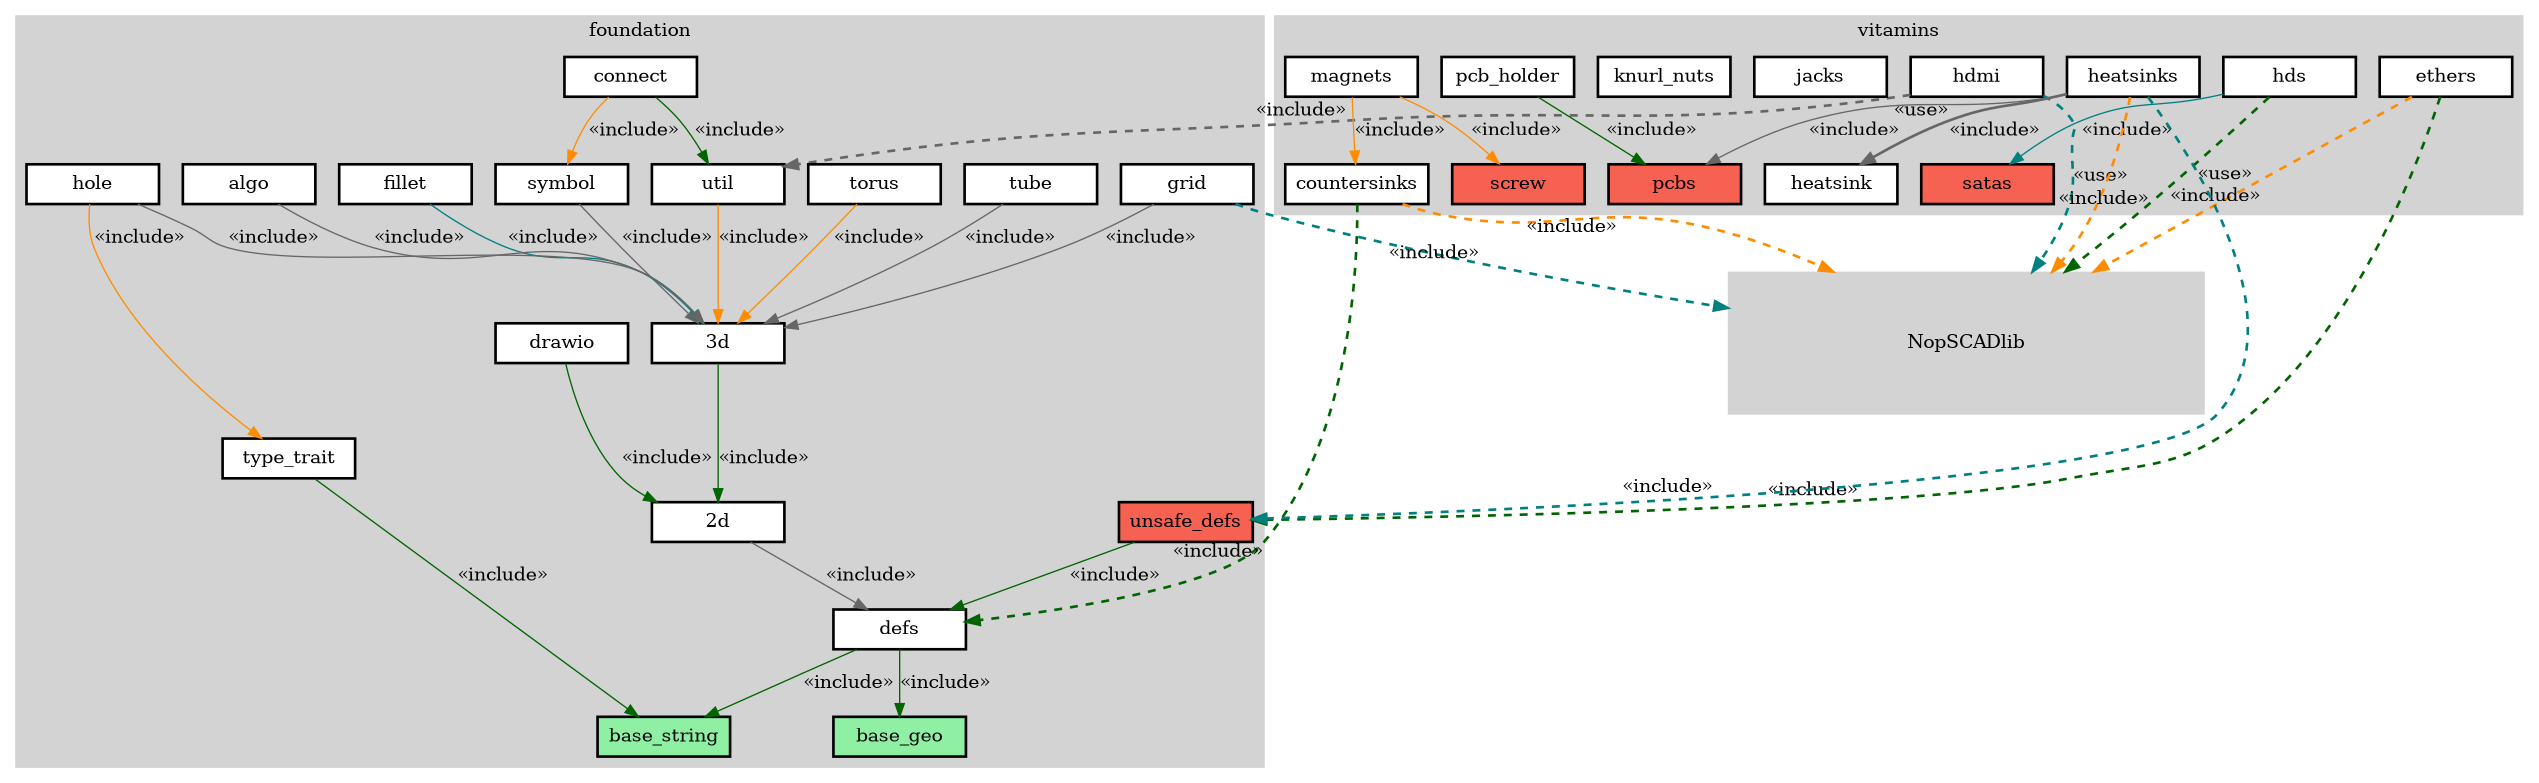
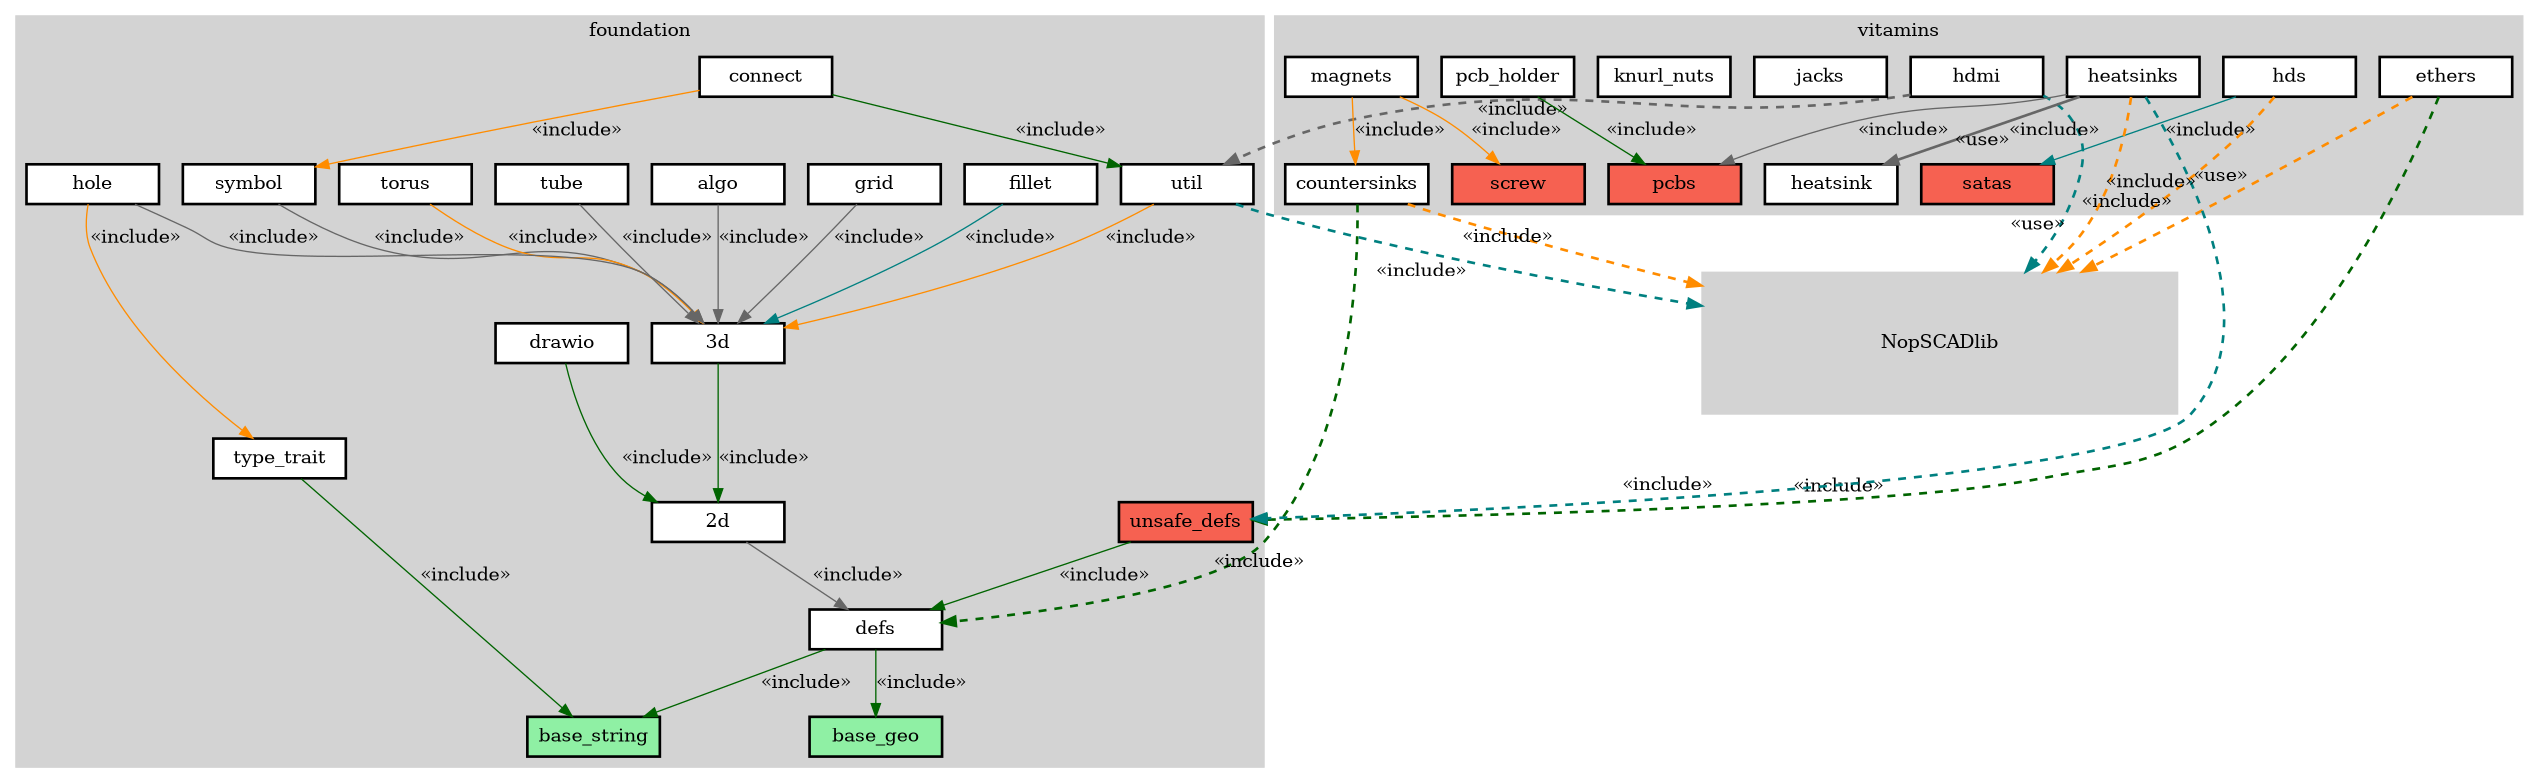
edge "hds" -> "NopSCADlib": color darkgreen -> darkorange
edge "grid" -> "NopSCADlib": now "util" -> "NopSCADlib"
